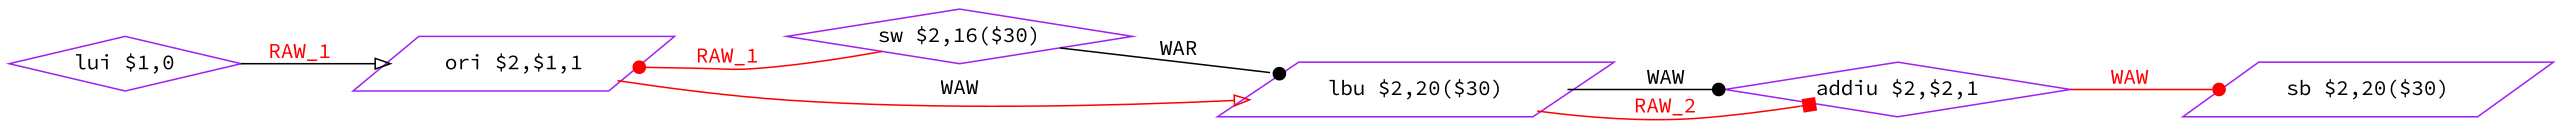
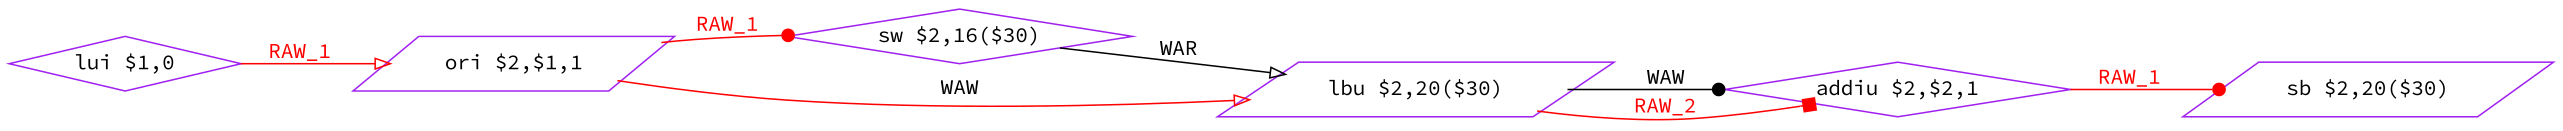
edge "sw $2,16($30)" -> "lbu $2,20($30)": arrowhead dot -> onormal
edge "lui $1,0" -> "ori $2,$1,1": color black -> red
edge "sw $2,16($30)" -> "ori $2,$1,1": reversed
edge "addiu $2,$2,1" -> "sb $2,20($30)": label "WAW" -> "RAW_1"
